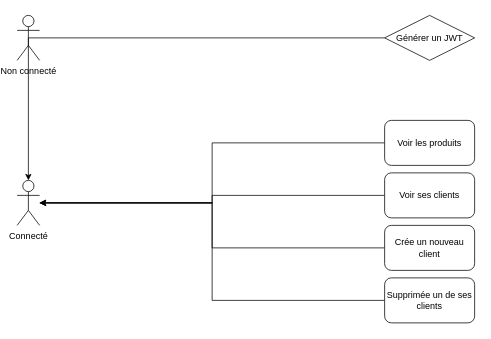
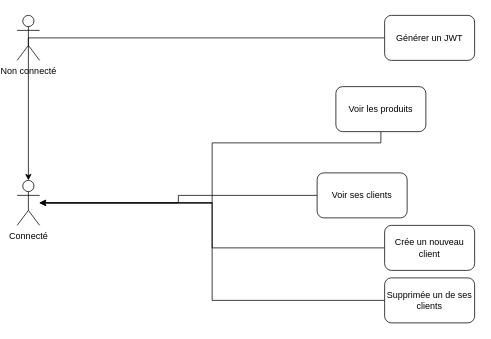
node "Générer un JWT": shape diamond -> rounded rectangle
node "Voir les produits": moved (429, 143) -> (381, 109)
node "Voir ses clients": moved (429, 195) -> (362, 195)
